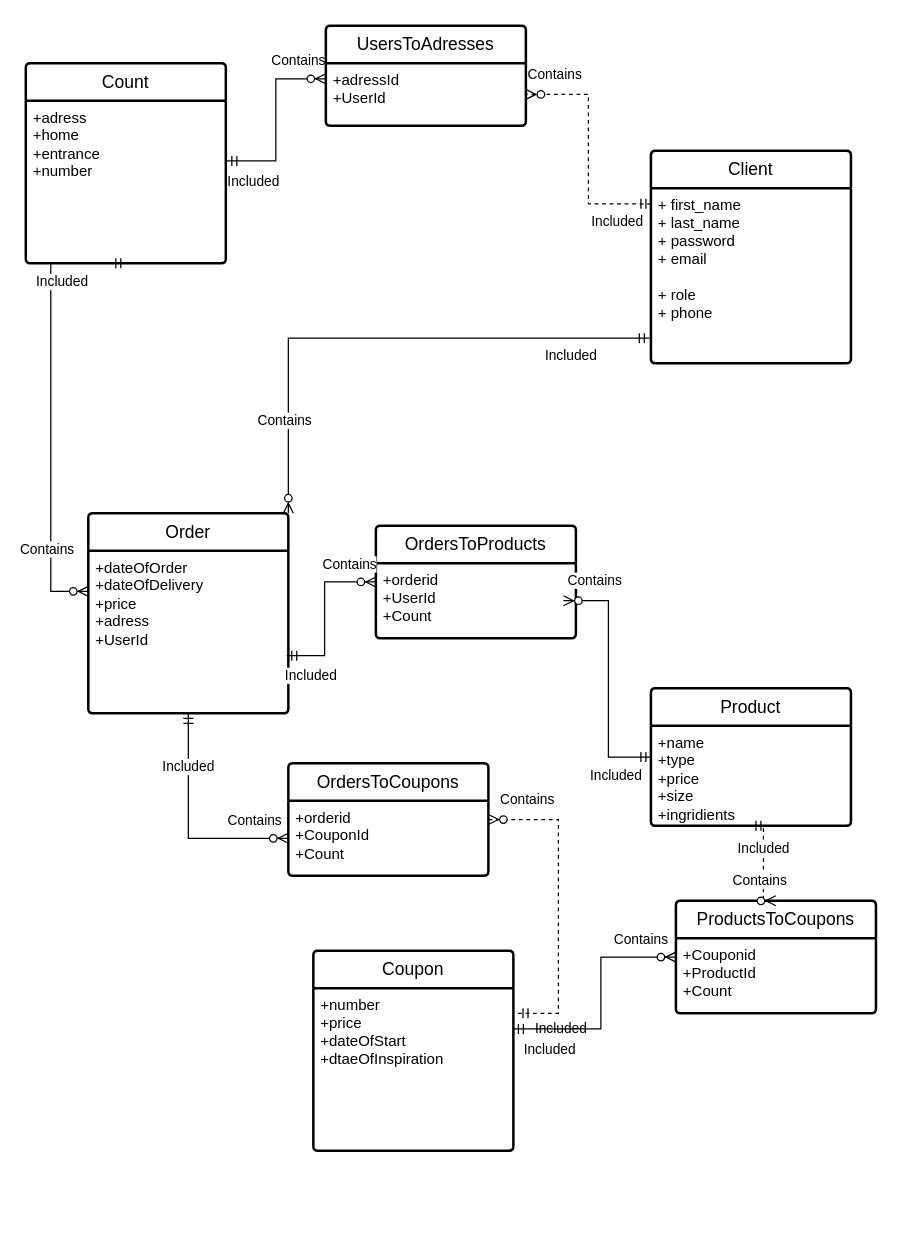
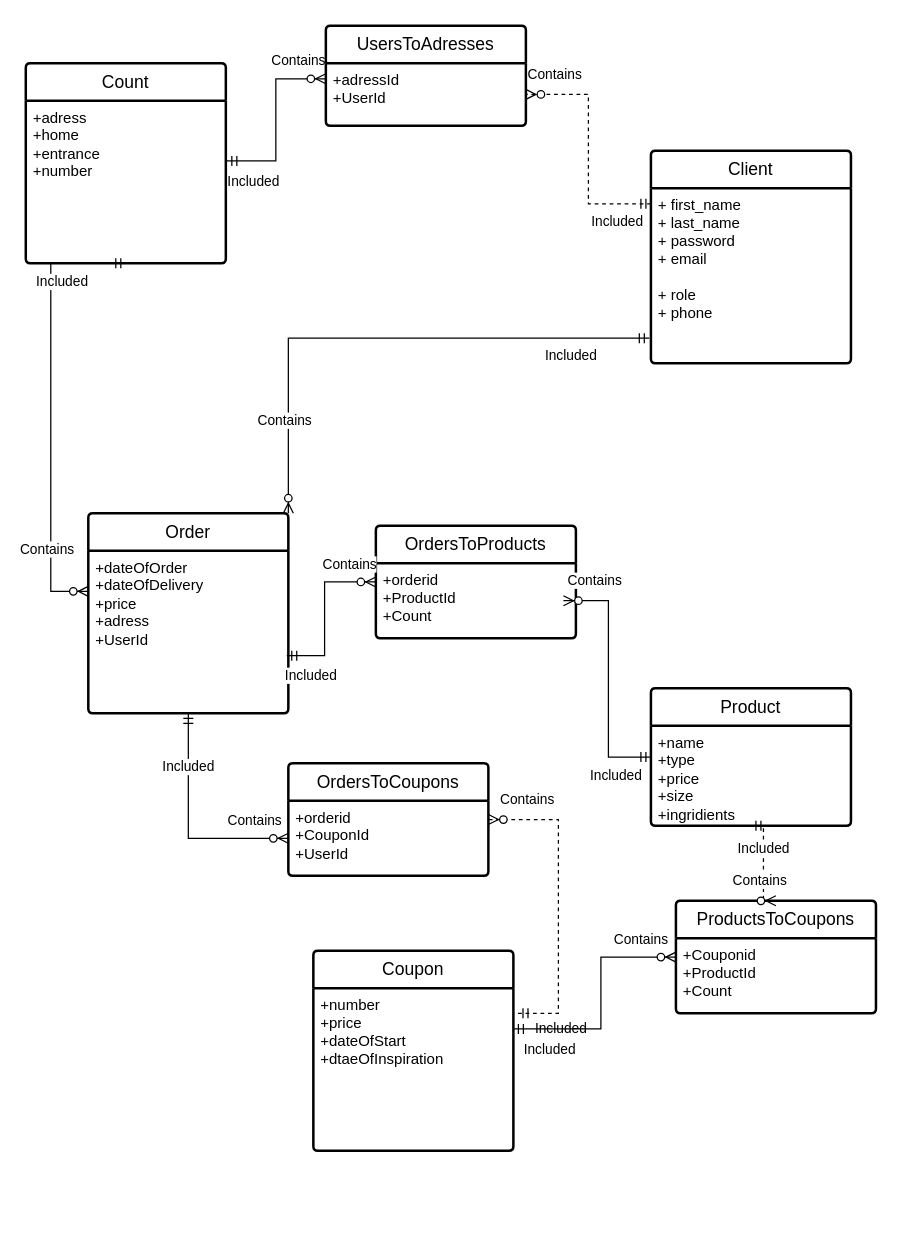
node "+orderid +UserId +Count": label "+orderid +UserId +Count" -> "+orderid +ProductId +Count"
node "+orderid +CouponId +Count": label "+orderid +CouponId +Count" -> "+orderid +CouponId +UserId"
